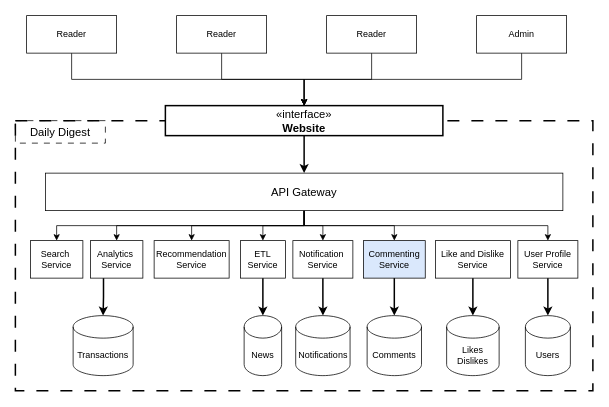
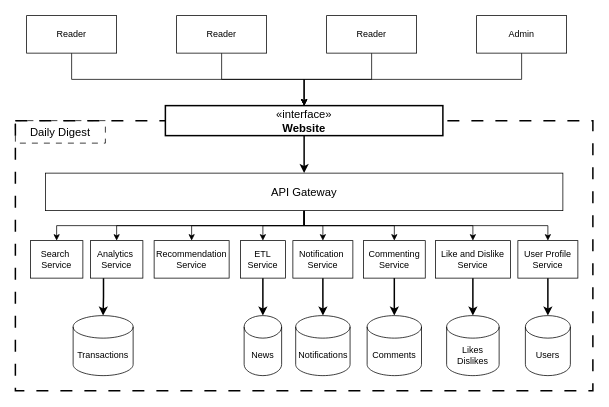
edge "API Gateway" -> "Like and Dislike Service": added
node "Commenting Service": fillcolor #dae8fc -> #ffffff
